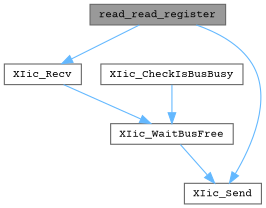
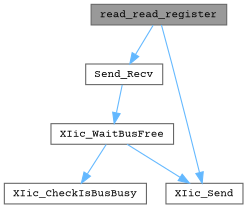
node "XIic_Recv": label "XIic_Recv" -> "Send_Recv"
edge "XIic_CheckIsBusBusy" -> "XIic_WaitBusFree": reversed
